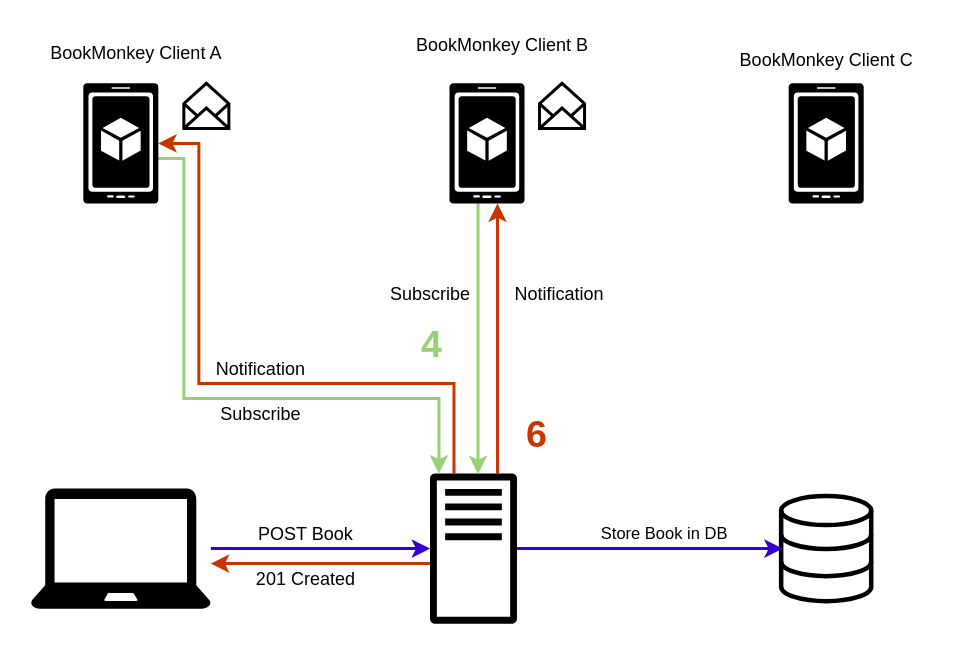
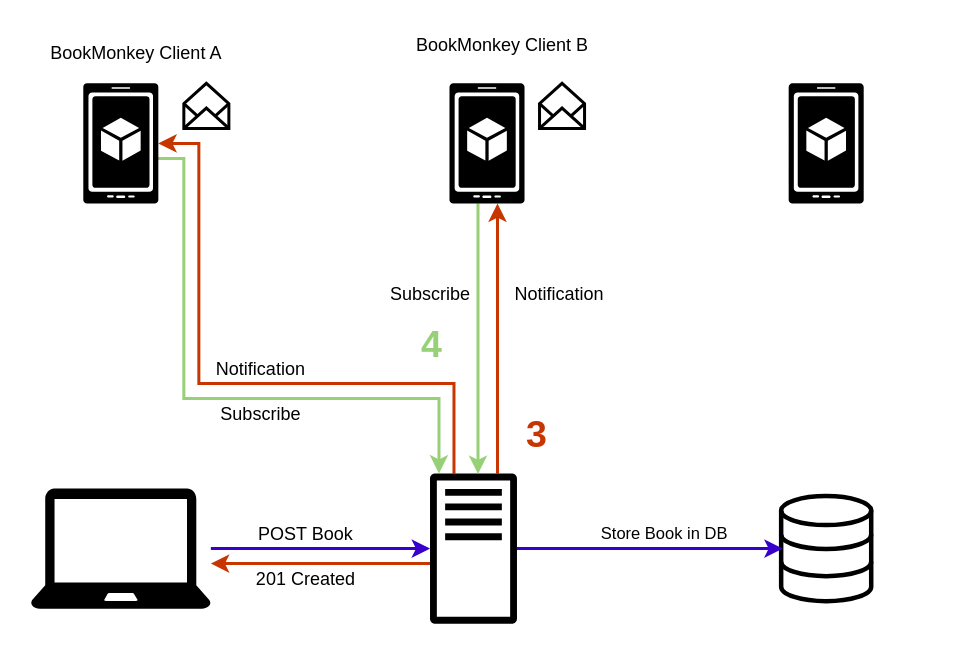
node "BookMonkey Client C": removed
node "6": label "6" -> "3"
